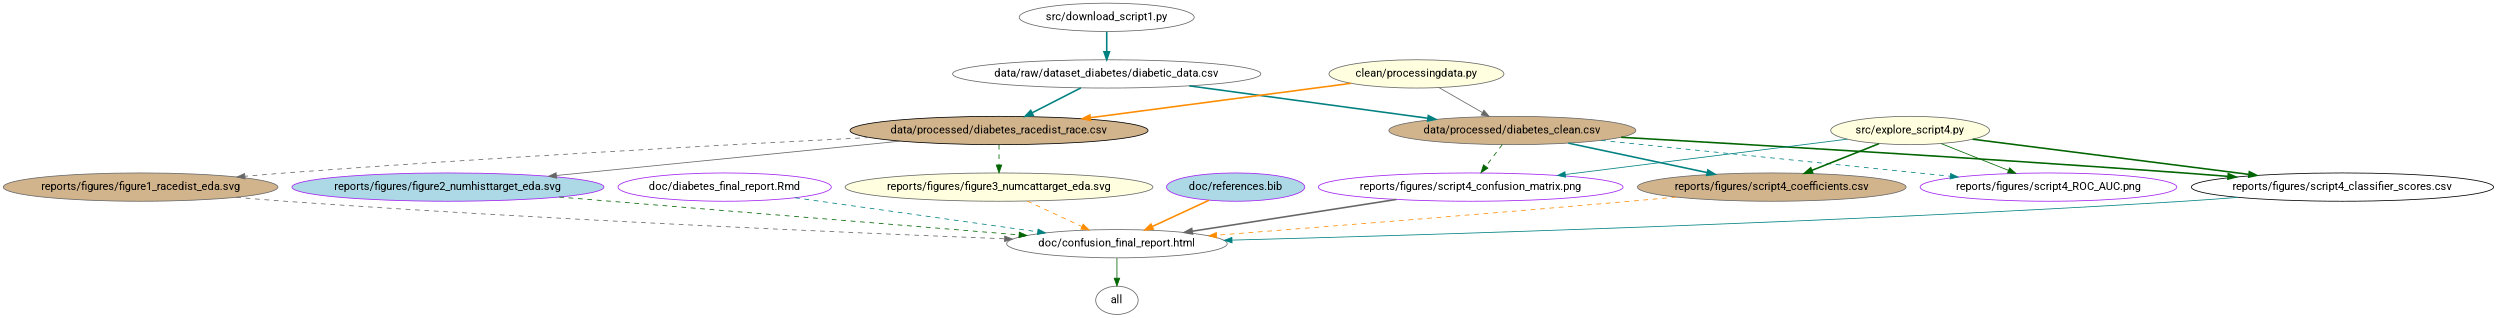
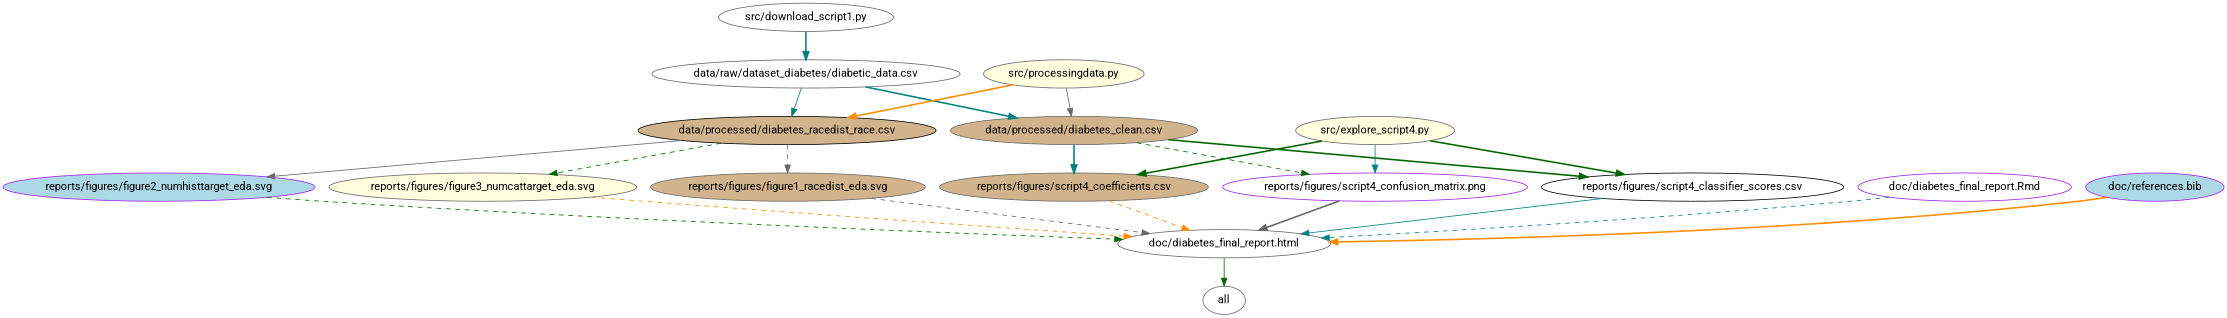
node "clean/processingdata.py": label "clean/processingdata.py" -> "src/processingdata.py"
edge "data/raw/dataset_diabetes/diabetic_data.csv" -> "data/processed/diabetes_racedist_race.csv": style bold -> solid
node "reports/figures/script4_ROC_AUC.png": removed
node "doc/confusion_final_report.html": label "doc/confusion_final_report.html" -> "doc/diabetes_final_report.html"
